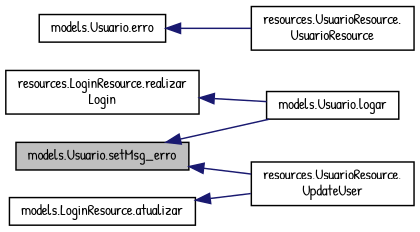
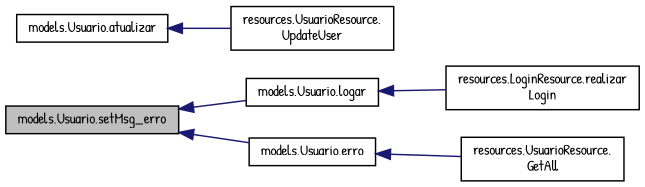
node "resources.UsuarioResource. UsuarioResource": label "resources.UsuarioResource. UsuarioResource" -> "resources.UsuarioResource. GetAll"
edge "models.Usuario.logar" -> "resources.LoginResource.realizar Login": reversed
edge "resources.UsuarioResource. UpdateUser" -> "models.Usuario.setMsg_erro": now "models.Usuario.erro" -> "models.Usuario.setMsg_erro"
node "models.LoginResource.atualizar": label "models.LoginResource.atualizar" -> "models.Usuario.atualizar"
